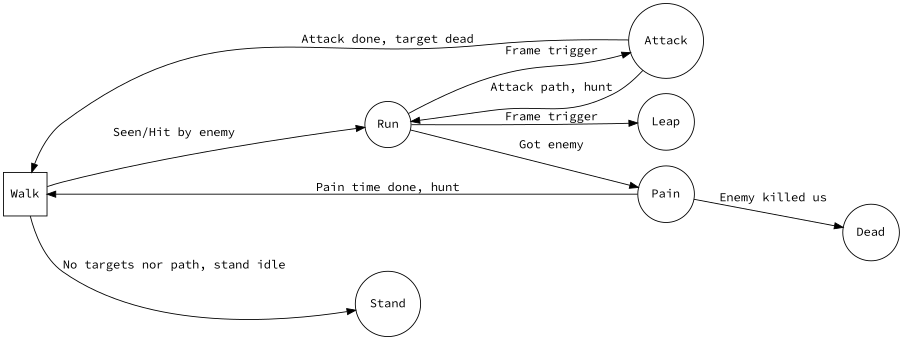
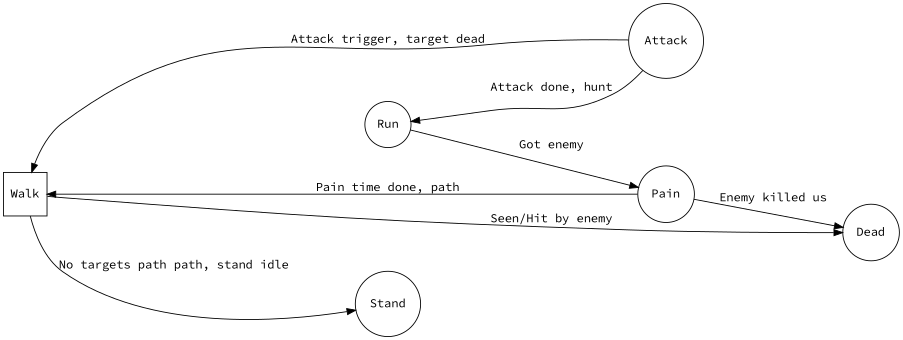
edge "Attack" -> "Walk": label "Attack done, target dead" -> "Attack trigger, target dead"
edge "Run" -> "Attack": removed, label "Frame trigger"
edge "Attack" -> "Run": label "Attack path, hunt" -> "Attack done, hunt"
node "Leap": removed
edge "Walk" -> "Run": now "Walk" -> "Dead"
edge "Pain" -> "Walk": label "Pain time done, hunt" -> "Pain time done, path"
edge "Walk" -> "Stand": label "No targets nor path, stand idle" -> "No targets path path, stand idle"
